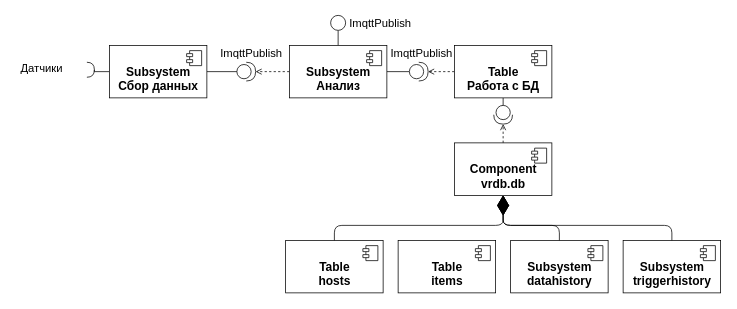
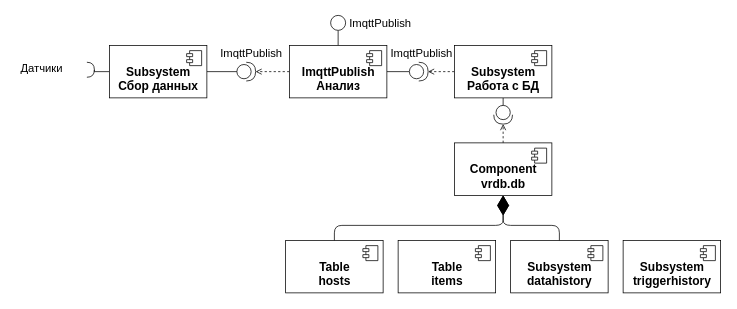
node "Subsystem Анализ": label "Subsystem Анализ" -> "ImqttPublish Анализ"
node "Table Работа с БД": label "Table Работа с БД" -> "Subsystem Работа с БД"
edge "Subsystem triggerhistory" -> "Component vrdb.db": removed
